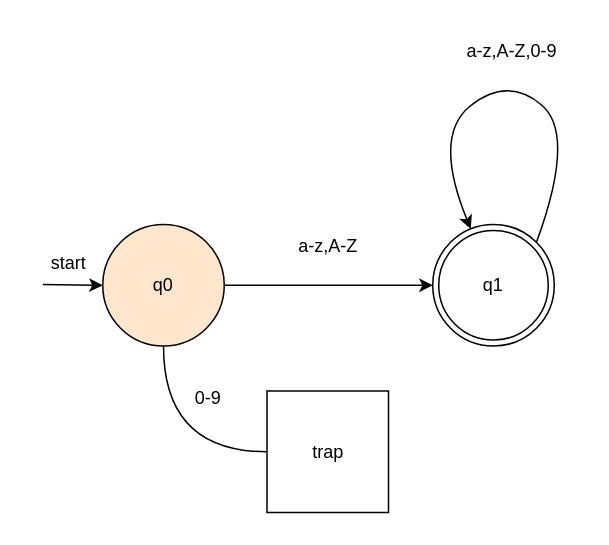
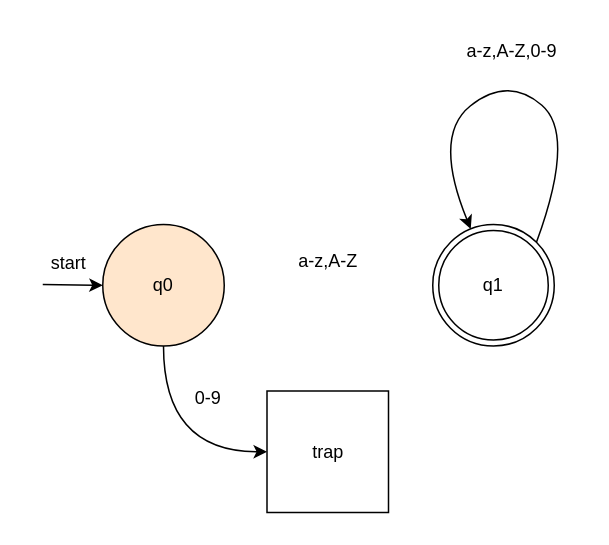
node "a-z,A-Z": moved (328, 247) -> (328, 262)
edge "q0" -> "q1": removed
edge "q0" -- "trap": arrowhead none -> classic
